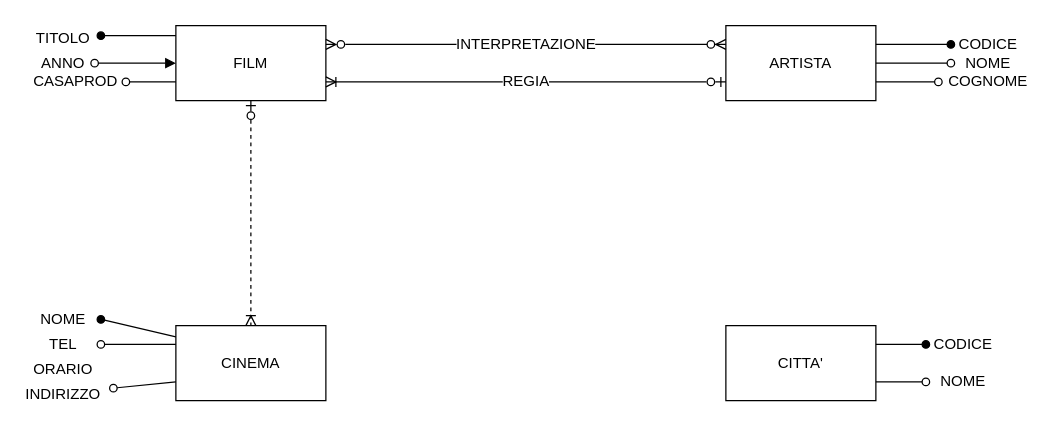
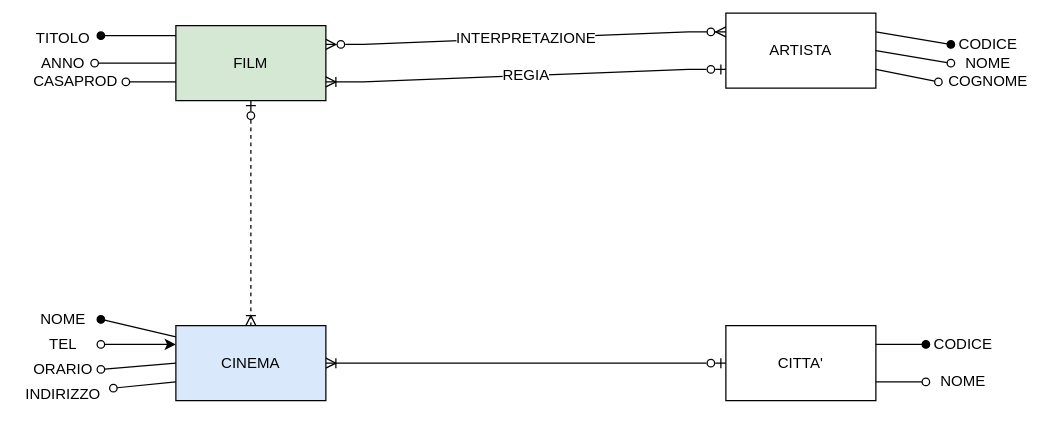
edge "FILM" -- "CASAPROD": arrowhead block -> none
node "FILM": fillcolor #ffffff -> #d5e8d4
node "ARTISTA": moved (801, 63) -> (801, 51)
edge "CINEMA" -> "TEL": arrowhead none -> classic
node "CINEMA": fillcolor #ffffff -> #dae8fc
edge "CINEMA" -- "CITTA'": added
edge "CINEMA" -> "ORARIO": added
